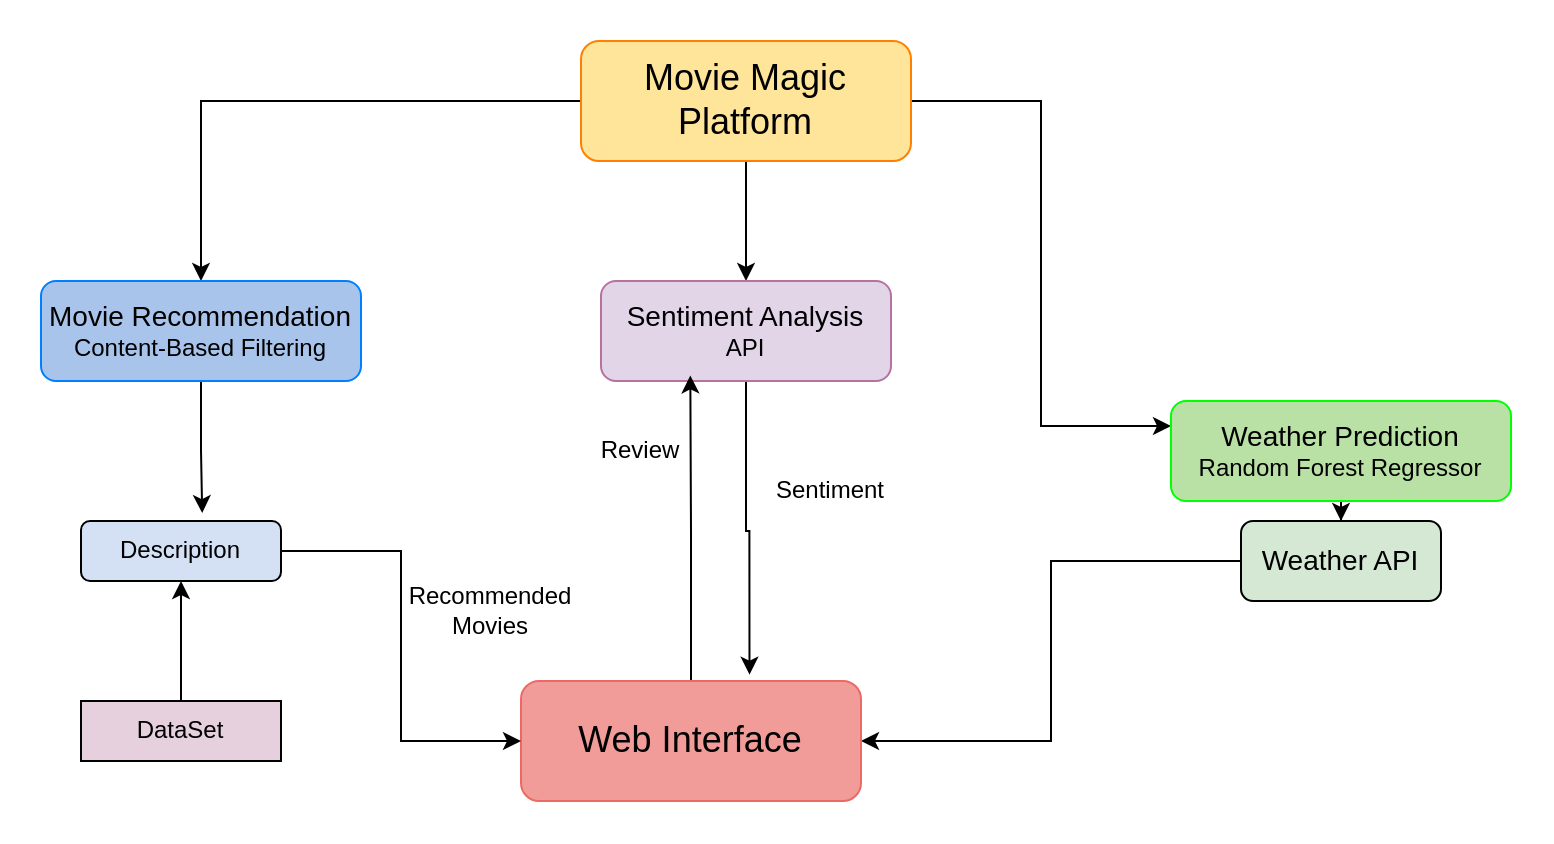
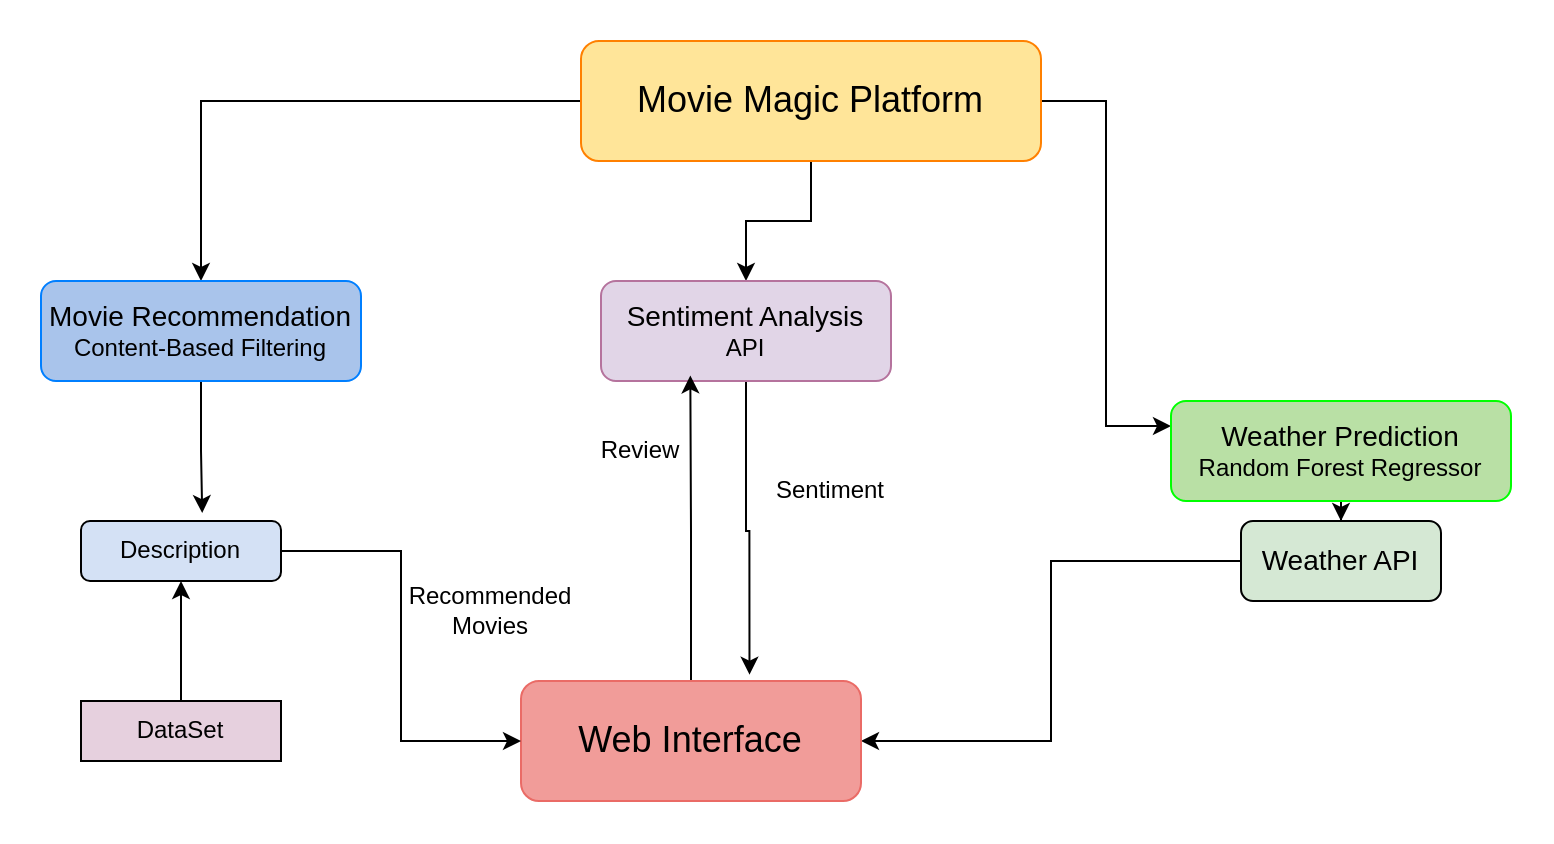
node "Movie Magic Platform": size 330x120 -> 460x120
